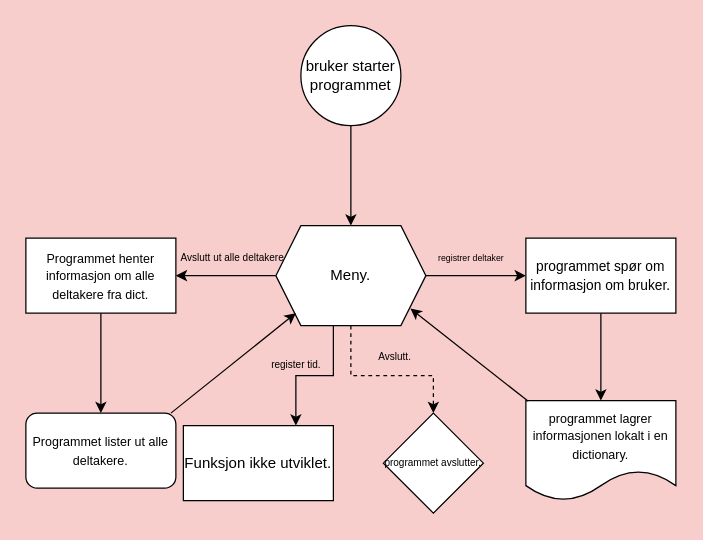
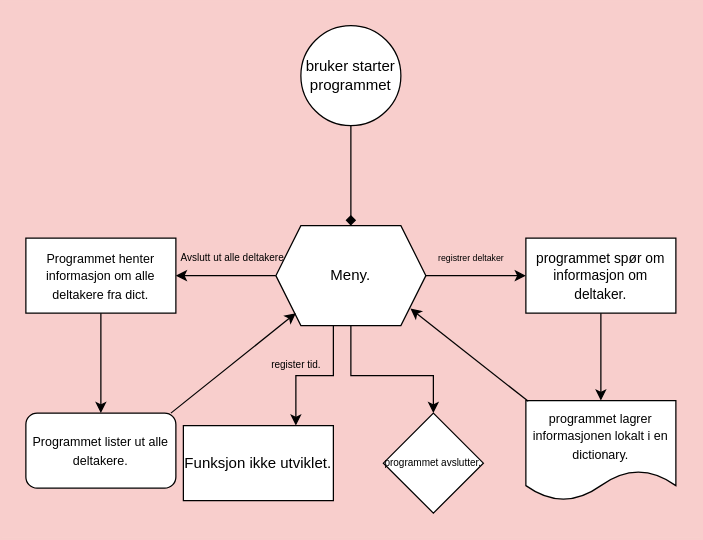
edge "bruker starter programmet" -> "Meny.": arrowhead classic -> diamond
node "programmet spør om informasjon om bruker.": label "programmet spør om informasjon om bruker." -> "programmet spør om informasjon om deltaker."
node "Avslutt.": removed
edge "Meny." -> "programmet avslutter.": style dashed -> solid
